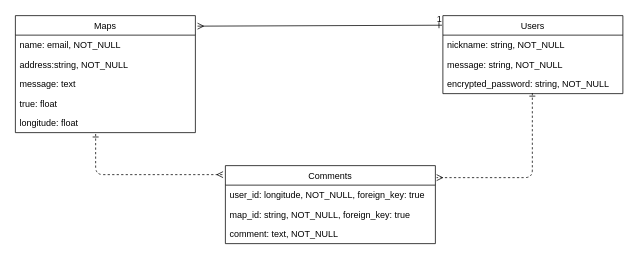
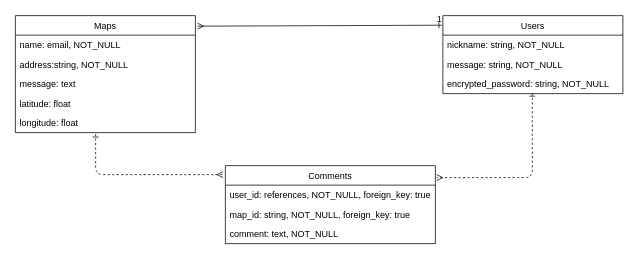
node "true: float": label "true: float" -> "latitude: float"
node "user_id: longitude, NOT_NULL, foreign_key: true": label "user_id: longitude, NOT_NULL, foreign_key: true" -> "user_id: references, NOT_NULL, foreign_key: true"
